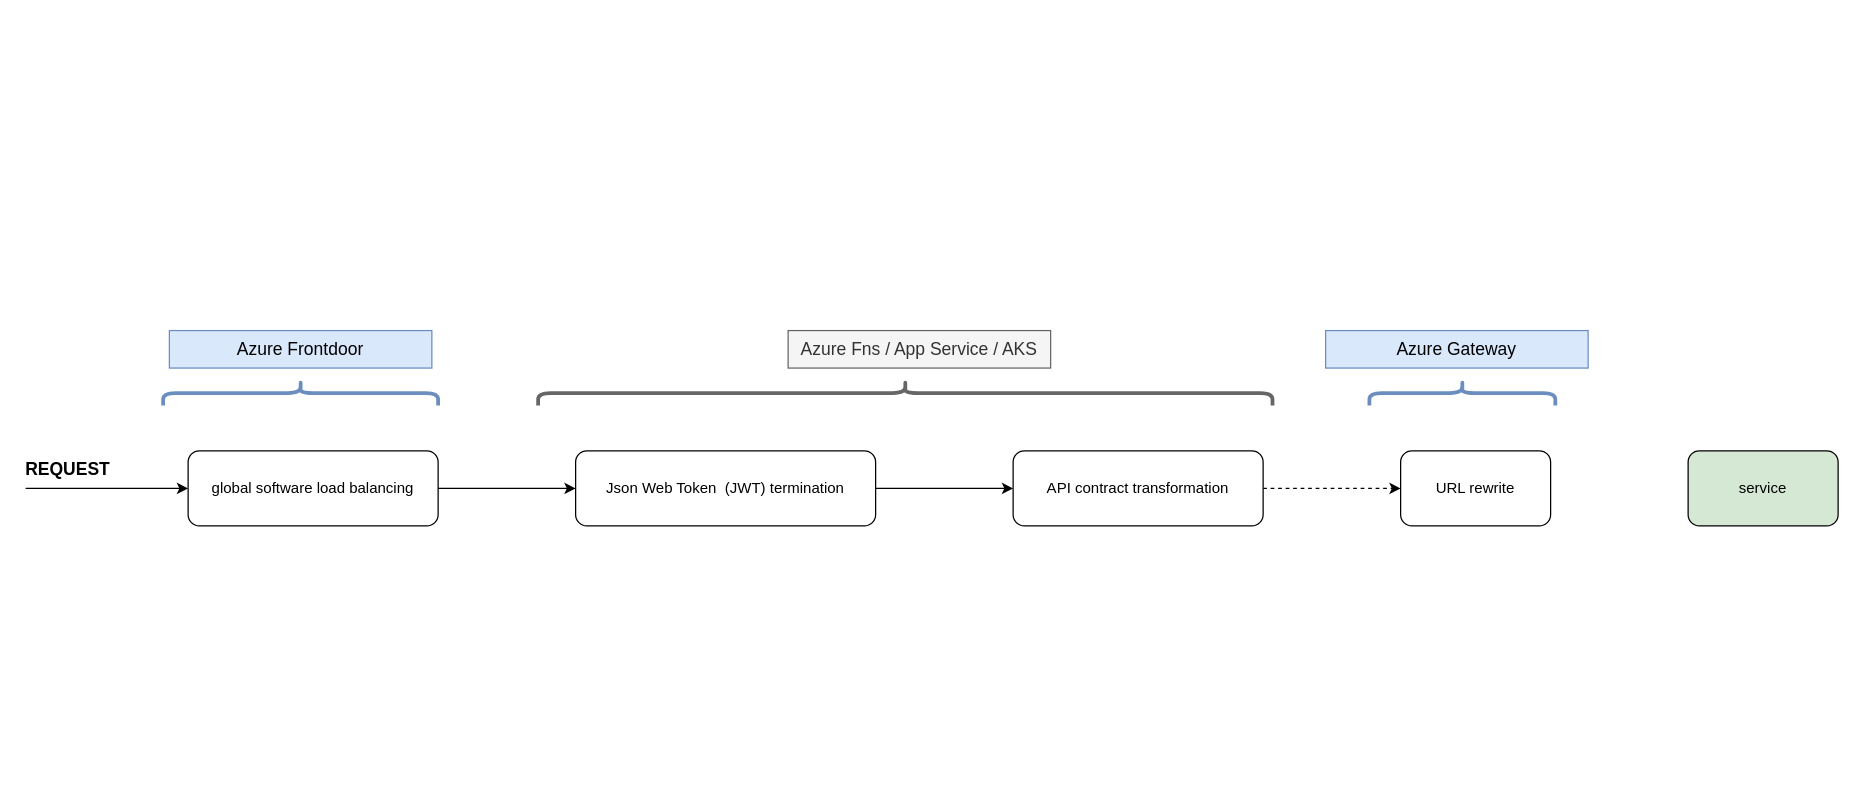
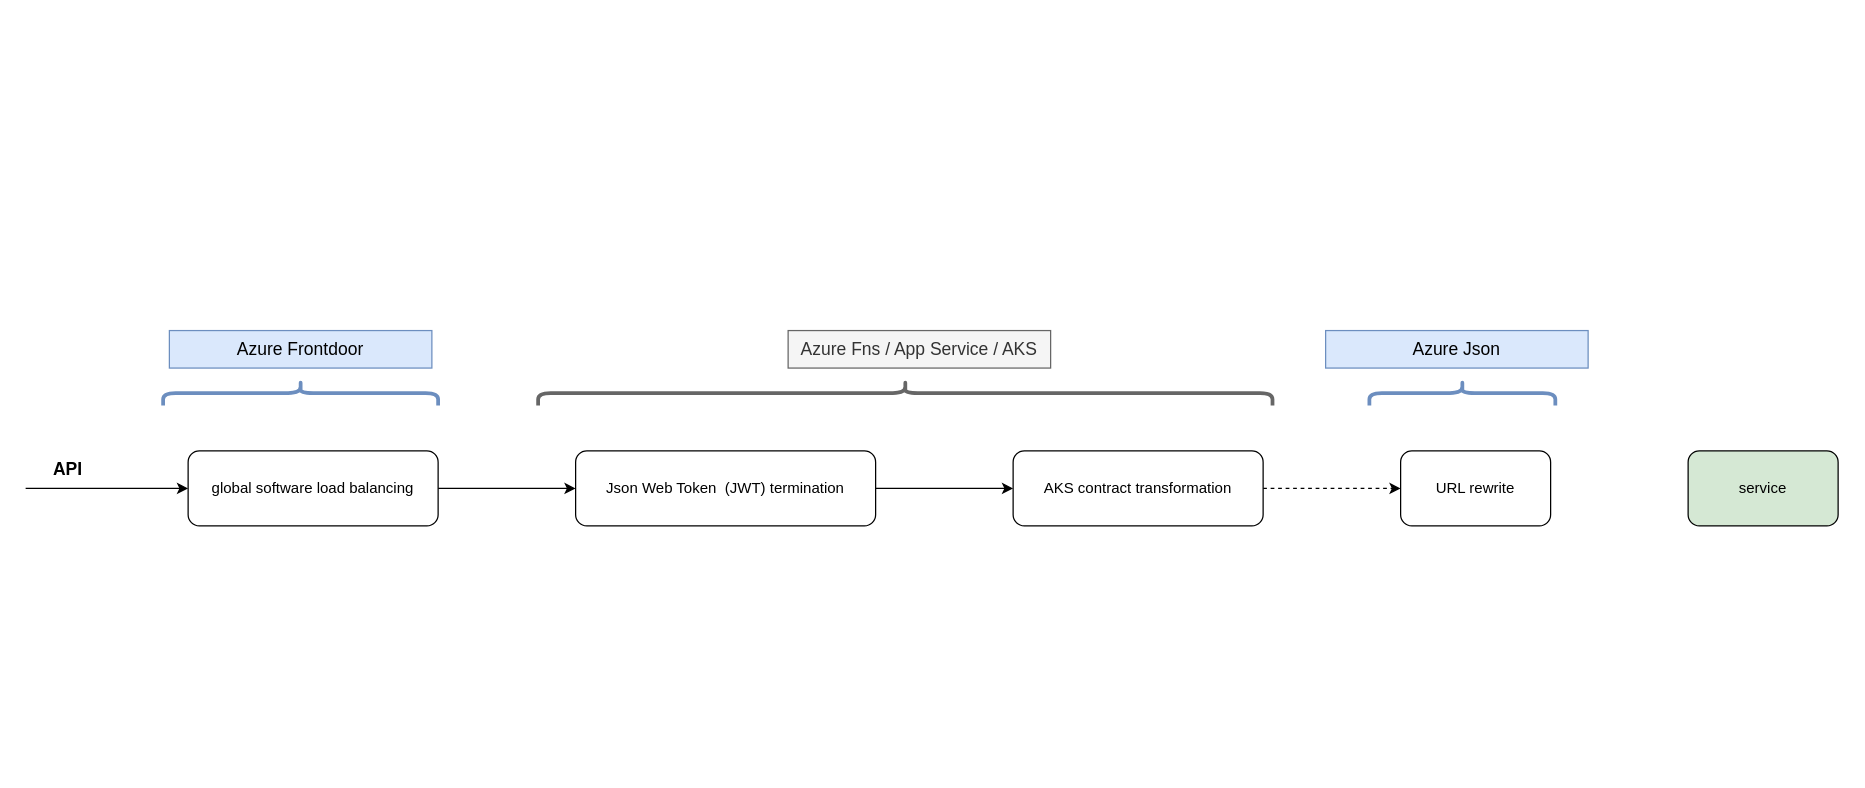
node "Azure Gateway": label "Azure Gateway" -> "Azure Json"
node "REQUEST": label "REQUEST" -> "API"
node "API contract transformation": label "API contract transformation" -> "AKS contract transformation"
